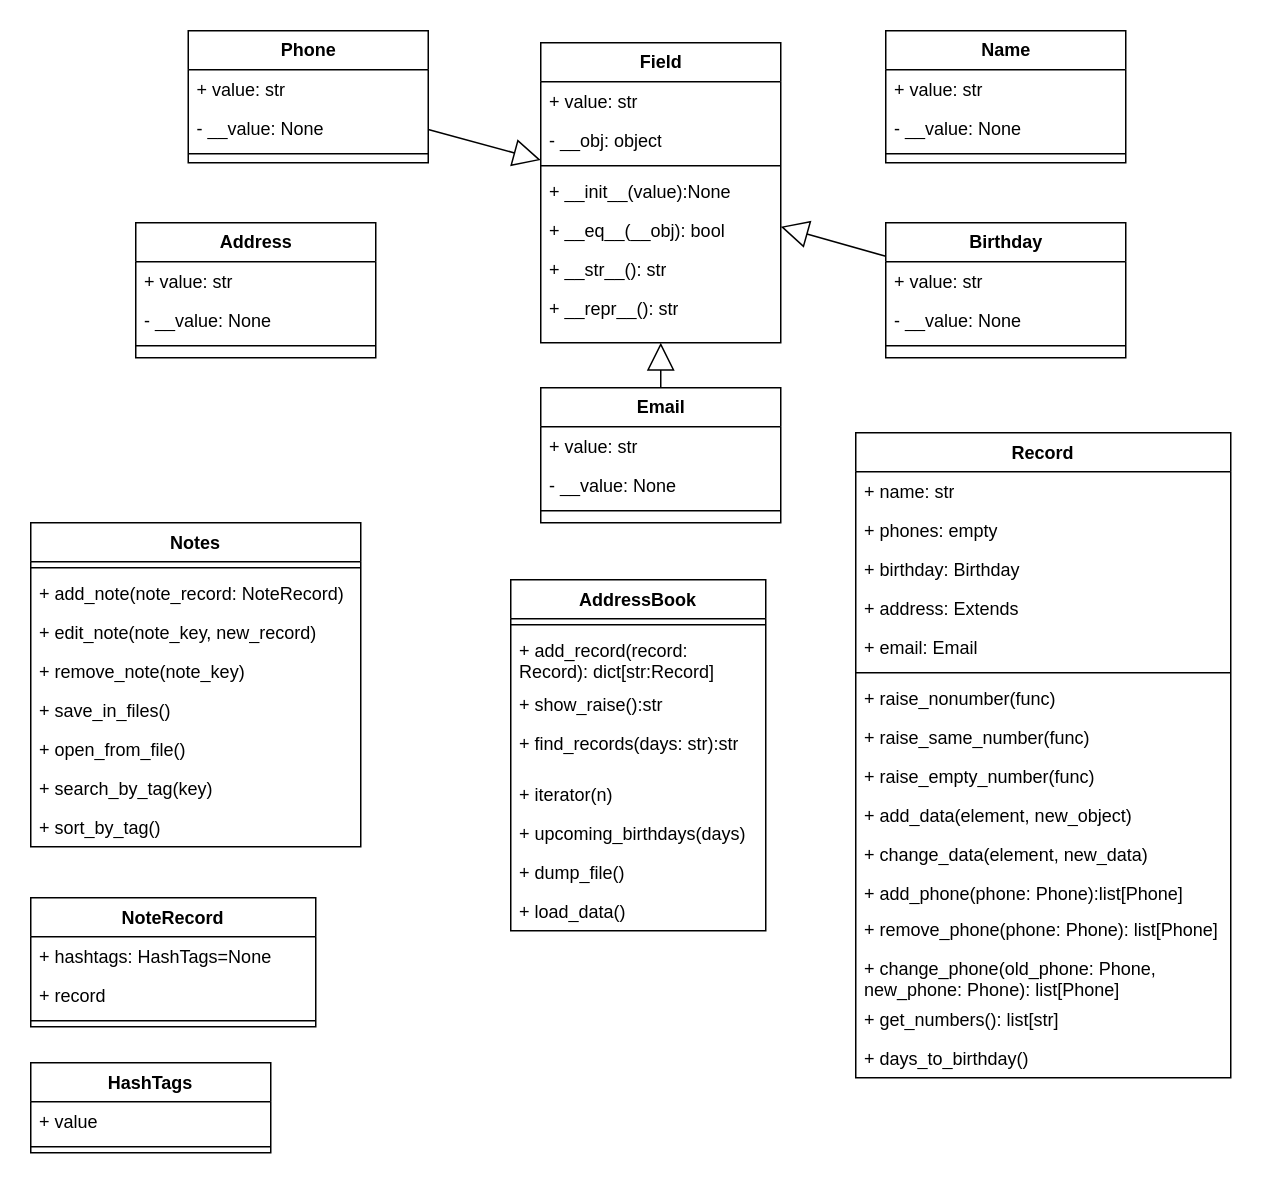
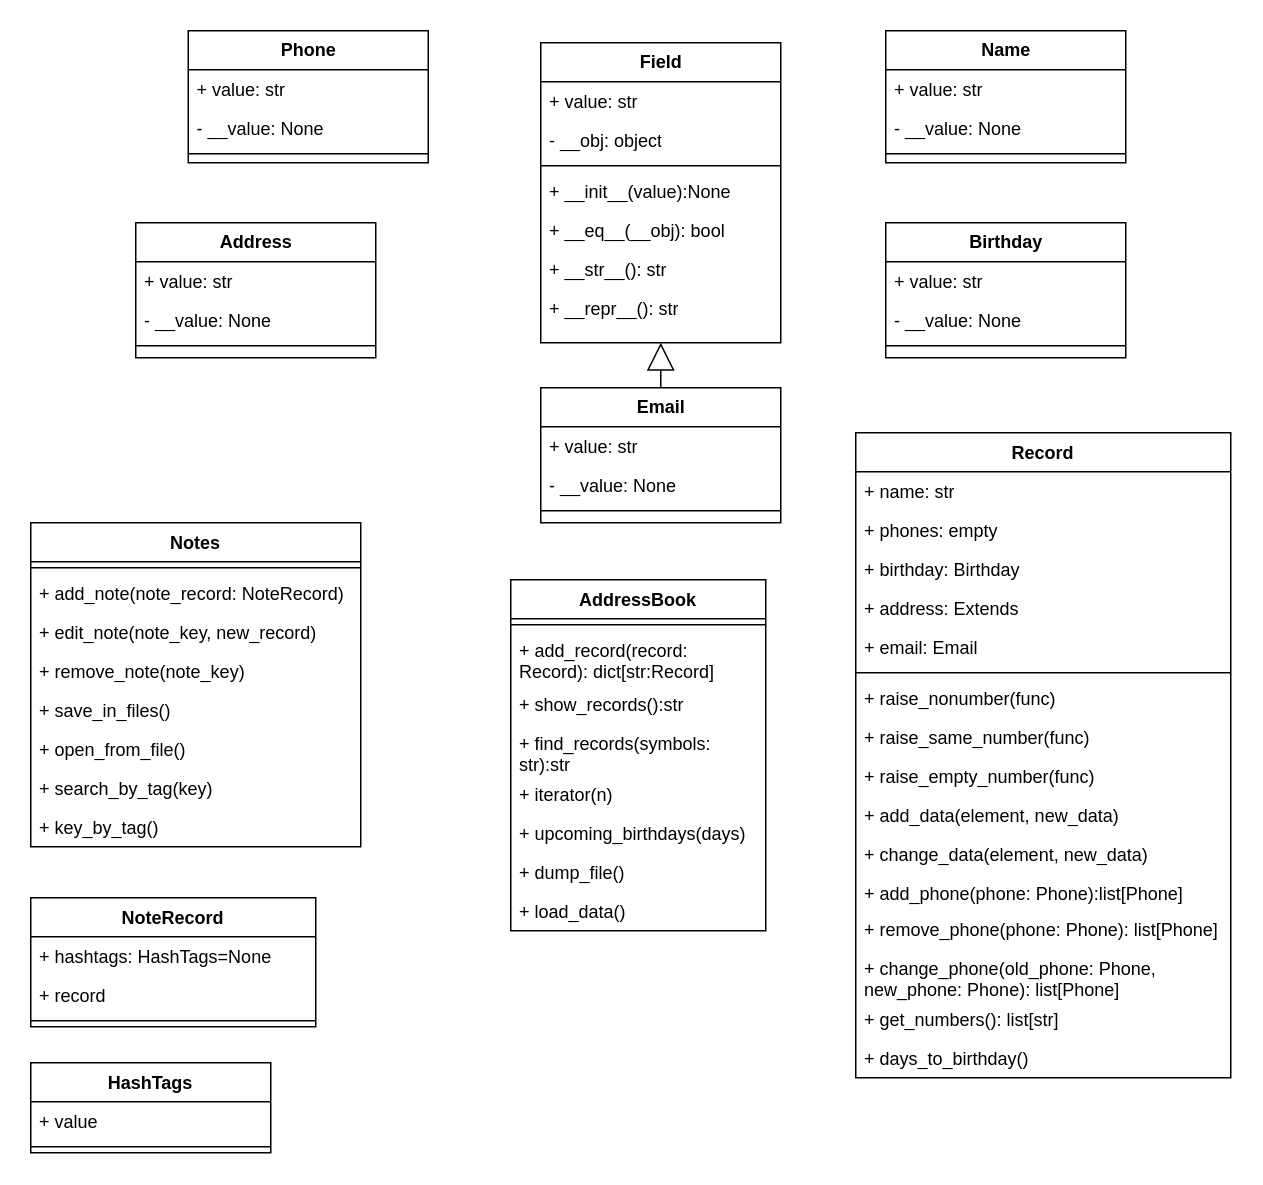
edge "Phone" -> "Field": removed, label "Extends"
edge "Birthday" -> "Field": removed, label "Extends"
node "+ show_raise():str": label "+ show_raise():str" -> "+ show_records():str"
node "+ find_records(days: str):str": label "+ find_records(days: str):str" -> "+ find_records(symbols: str):str"
node "+ add_data(element, new_object)": label "+ add_data(element, new_object)" -> "+ add_data(element, new_data)"
node "+ sort_by_tag()": label "+ sort_by_tag()" -> "+ key_by_tag()"
